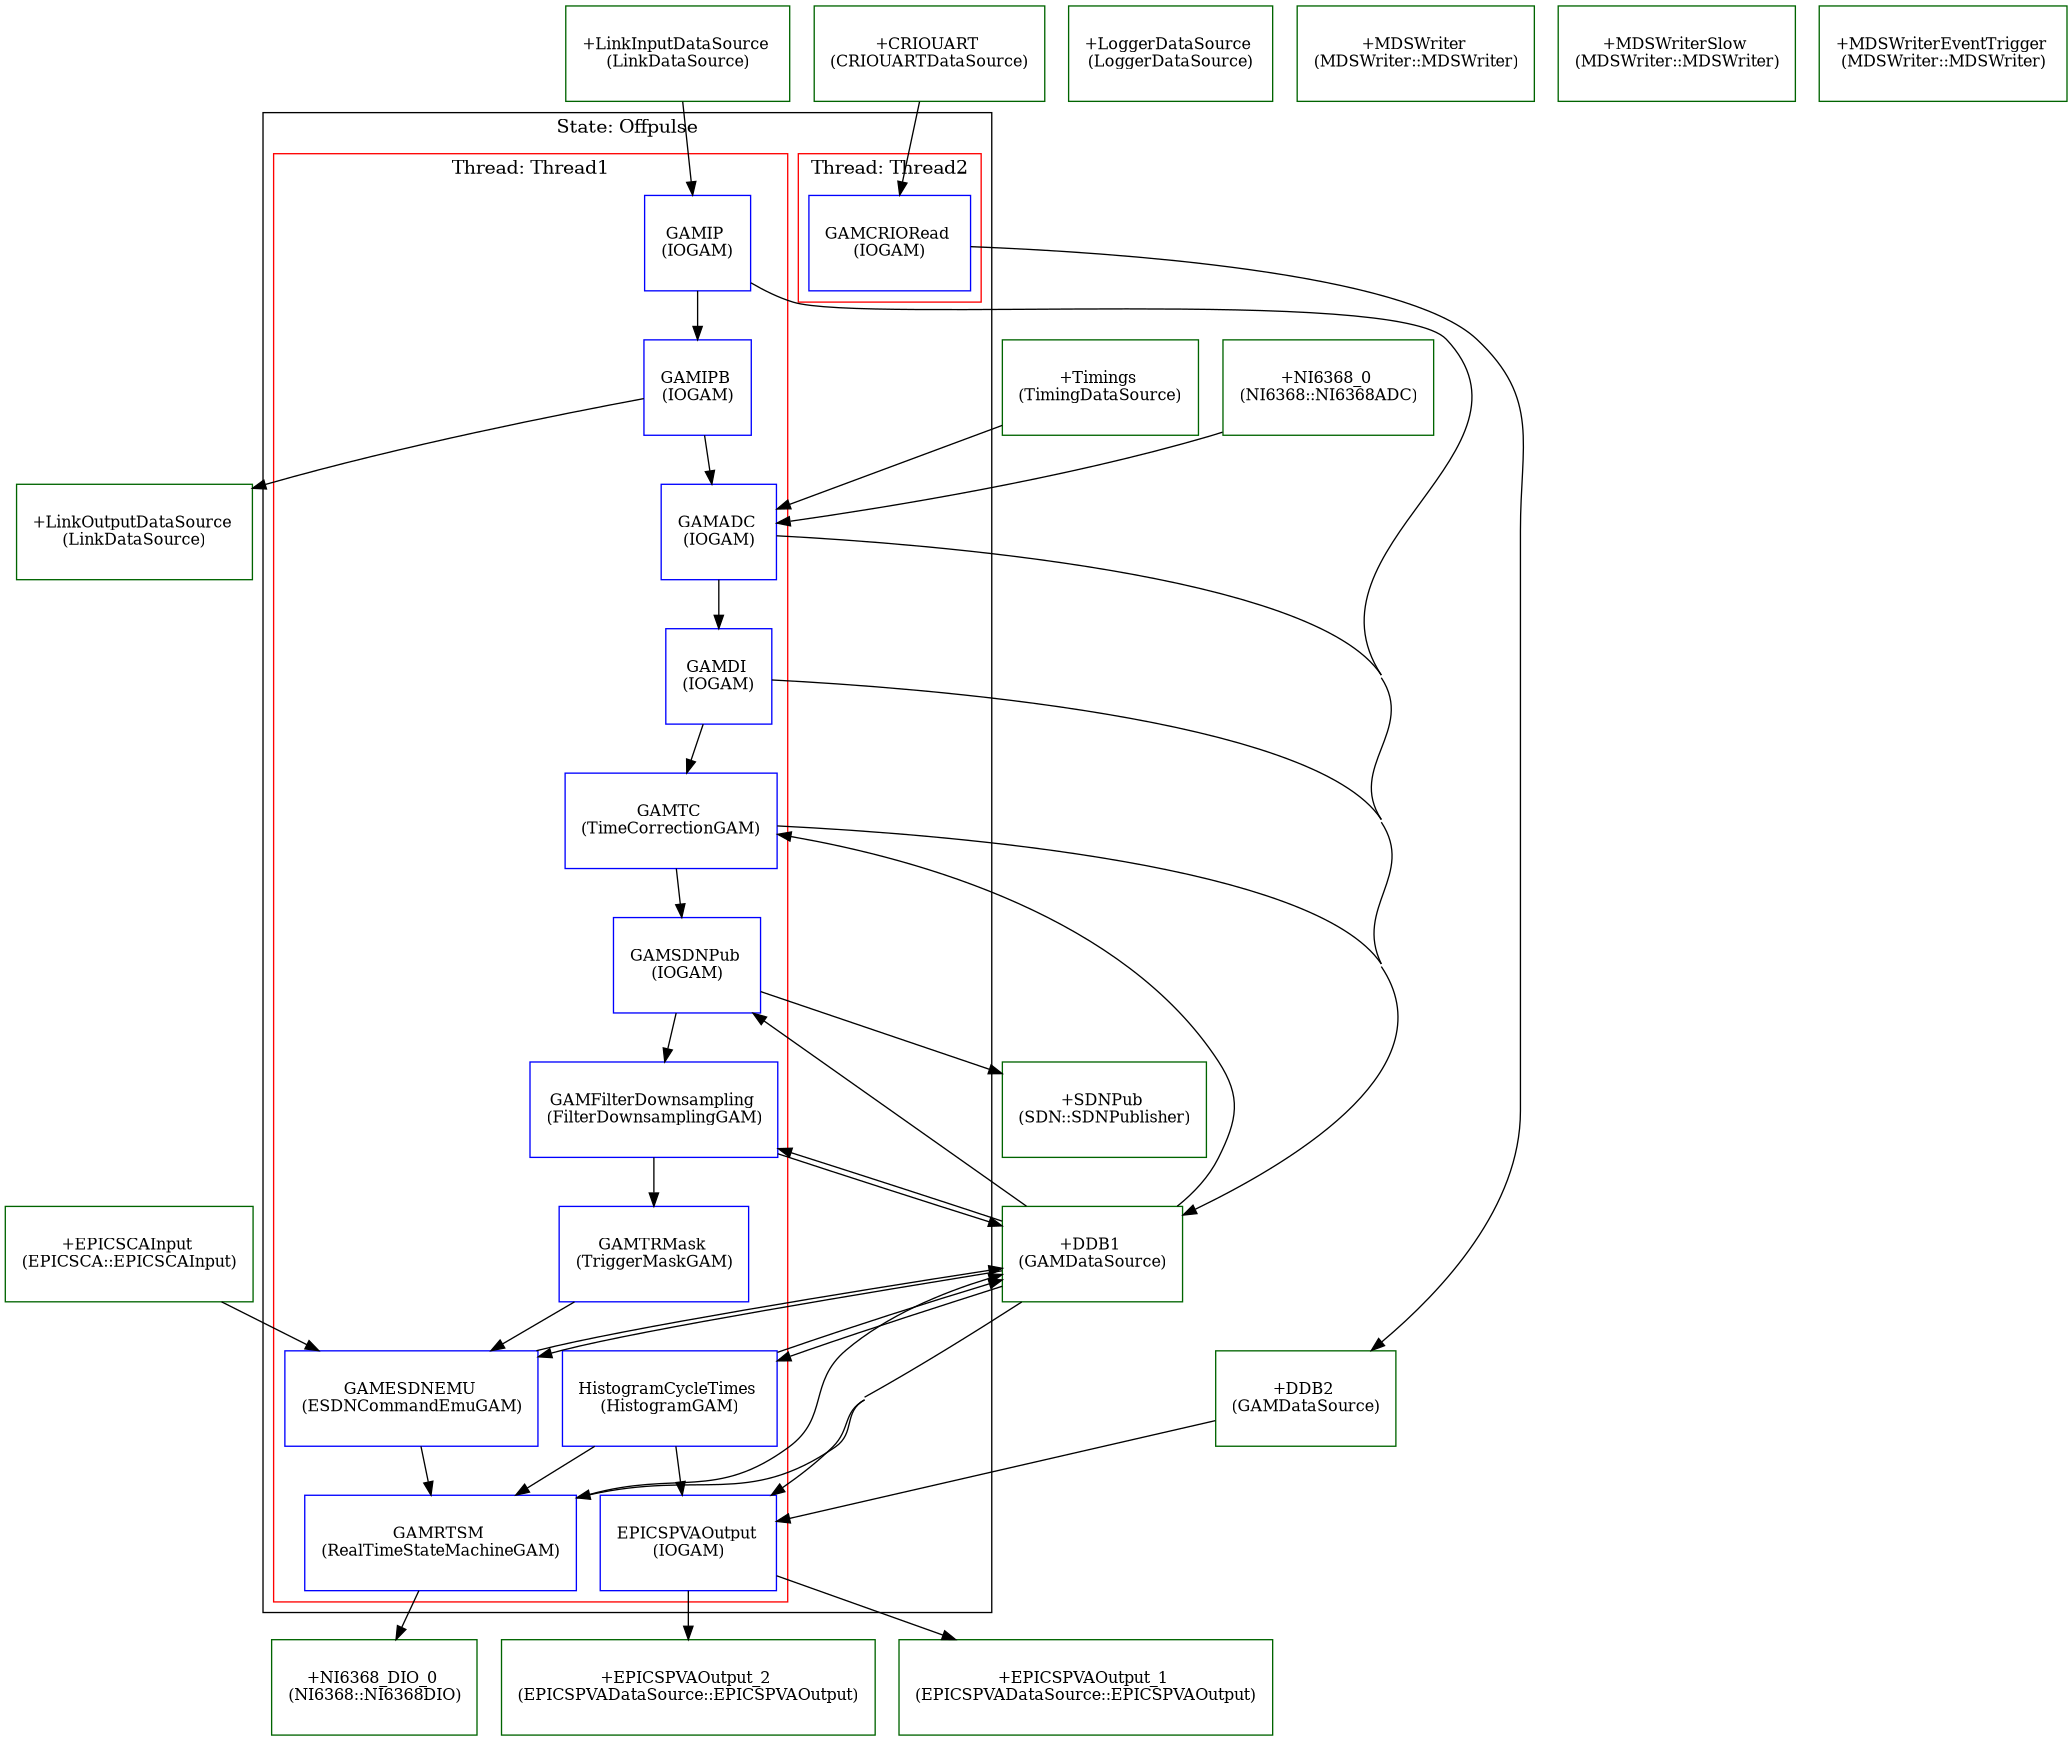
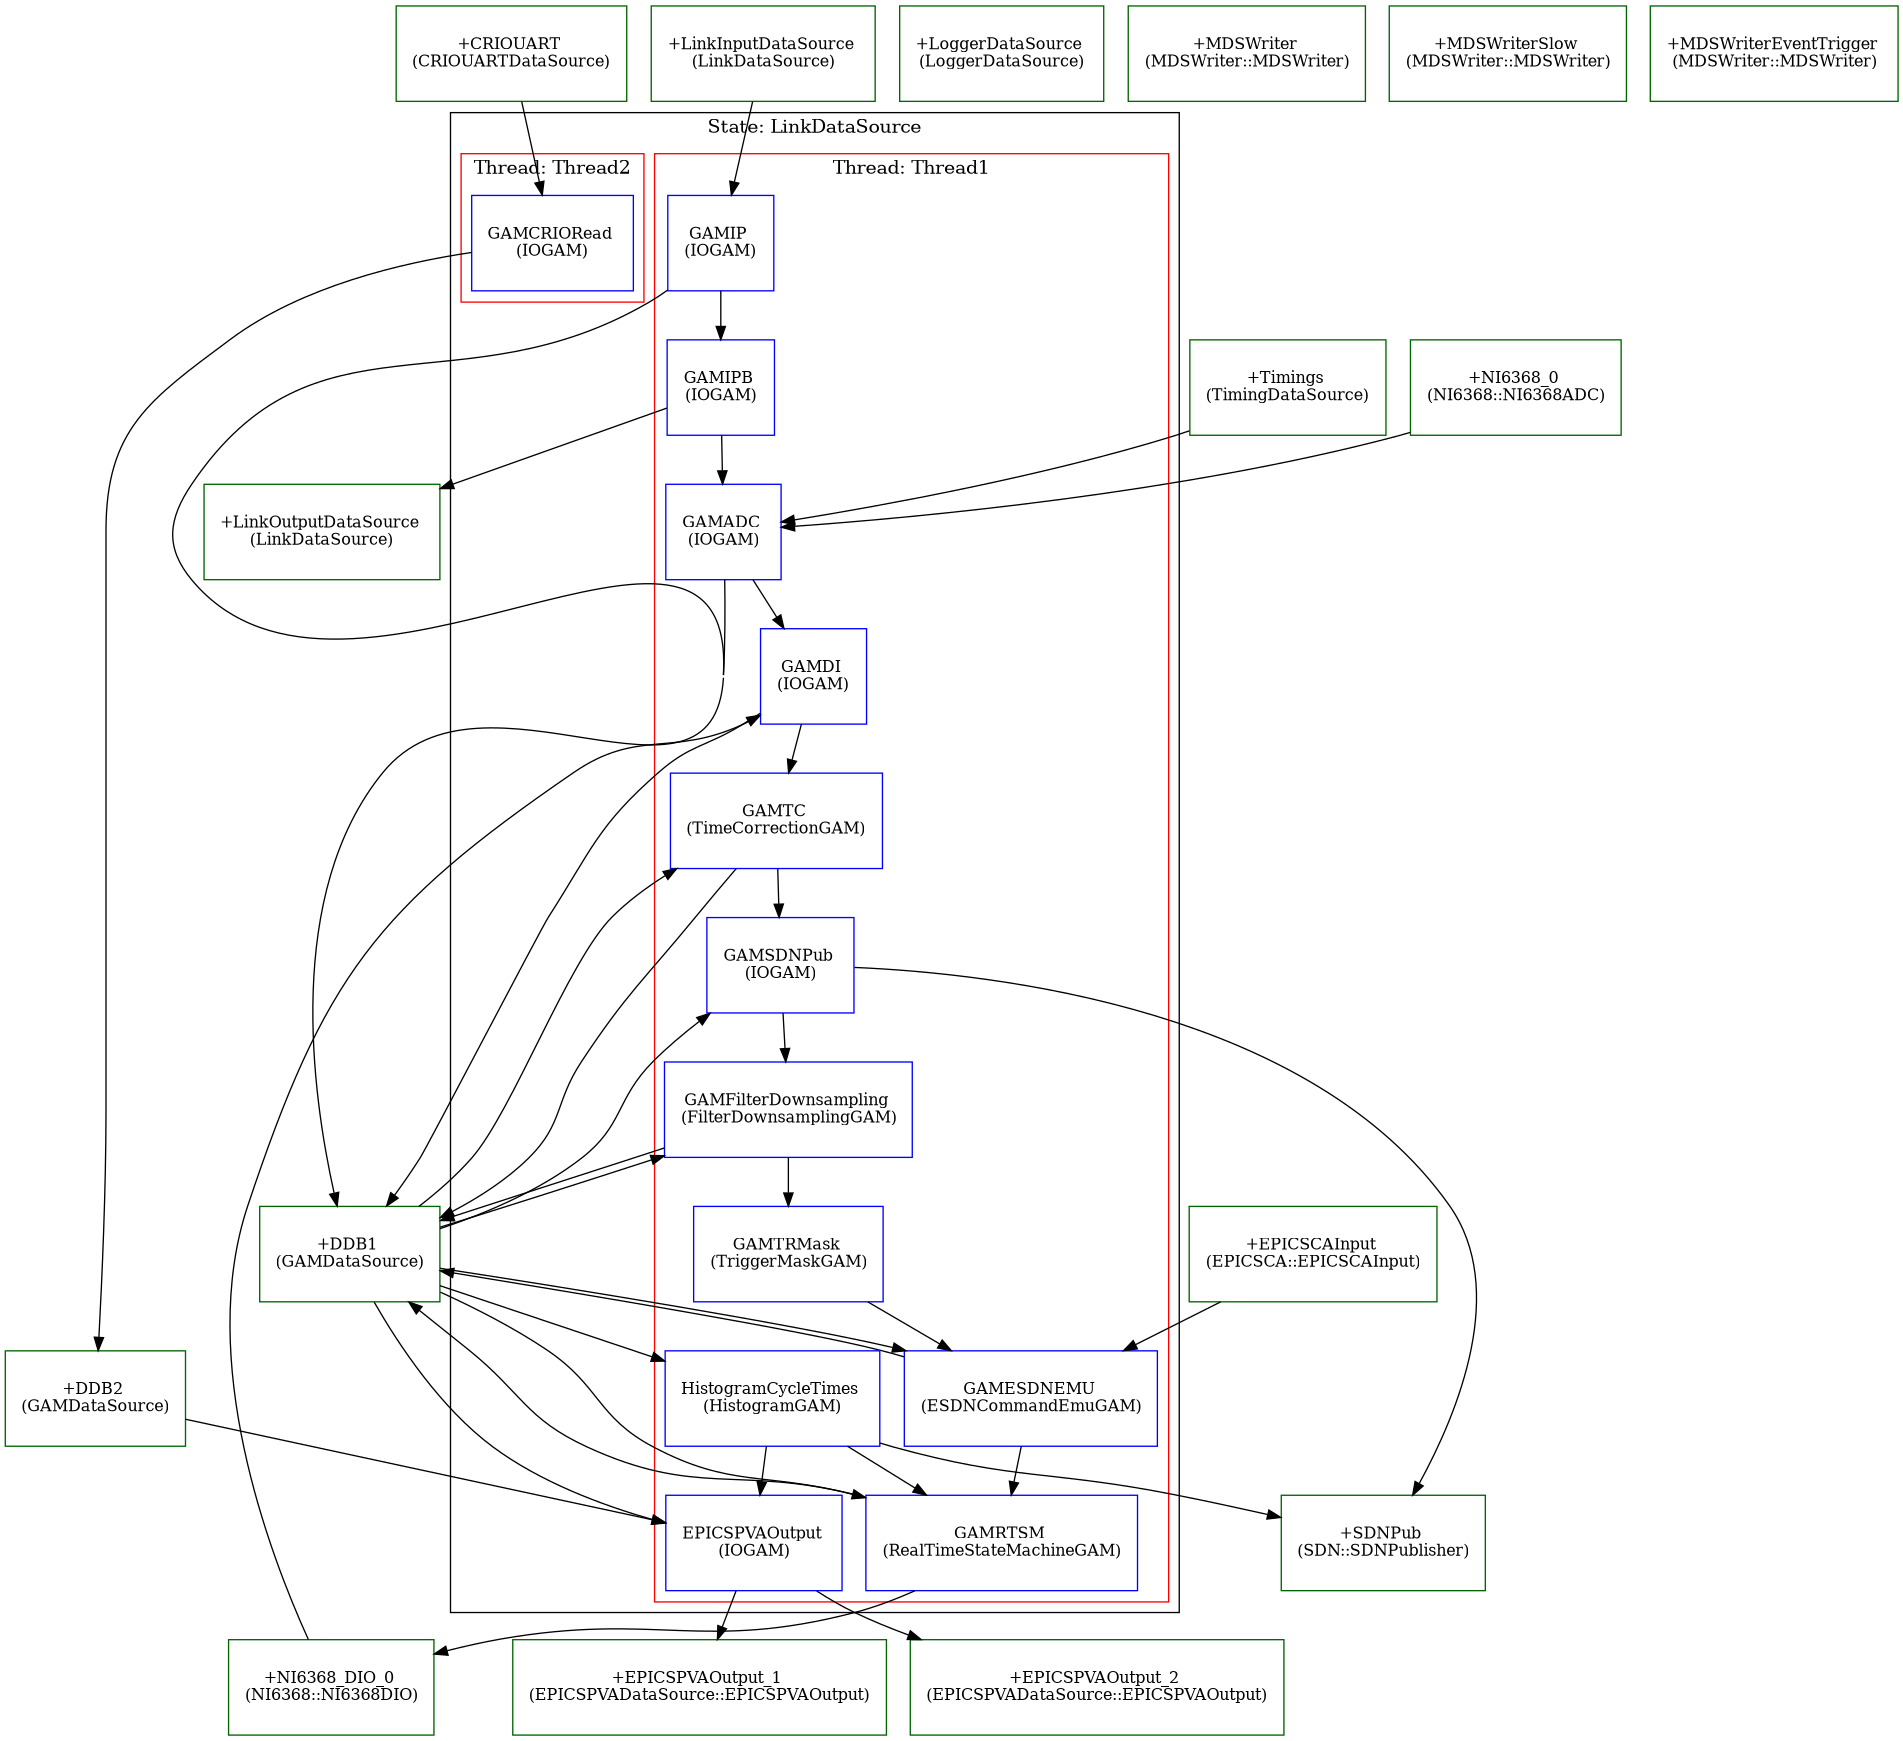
cluster "State: Offpulse": label "State: Offpulse" -> "State: LinkDataSource"
edge "+NI6368_DIO_0" -> "GAMDI": added
edge "HistogramCycleTimes" -> "+DDB1": now "HistogramCycleTimes" -> "+SDNPub"
